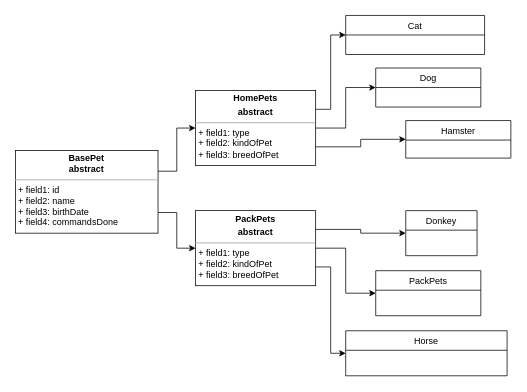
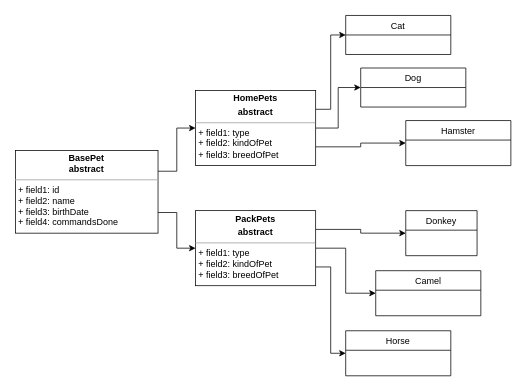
node "Cat": size 139x39 -> 105x39
node "Dog": moved (428, 87) -> (413, 87)
node "Hamster": size 105x38 -> 105x45
node "PackPets": label "PackPets" -> "Camel"
node "Horse": size 161x45 -> 105x45
